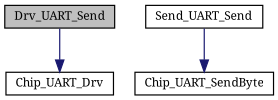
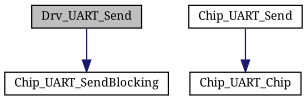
node "Send_UART_Send": label "Send_UART_Send" -> "Chip_UART_Send"
node "Chip_UART_Drv": label "Chip_UART_Drv" -> "Chip_UART_SendBlocking"
node "Chip_UART_SendByte": label "Chip_UART_SendByte" -> "Chip_UART_Chip"
